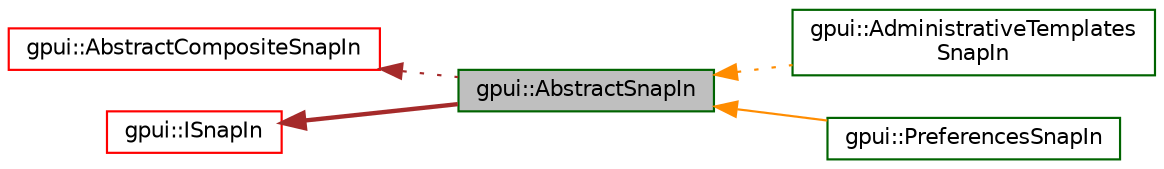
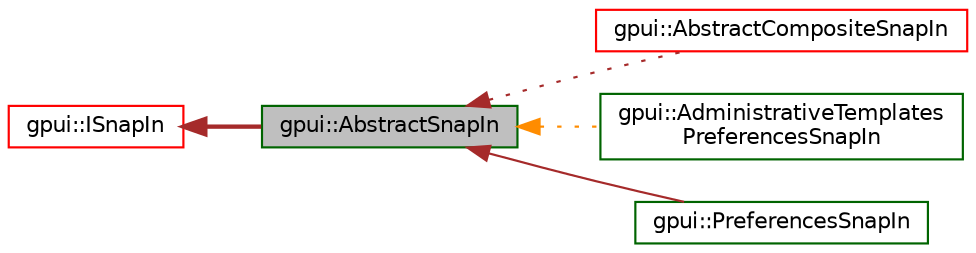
node "gpui::AdministrativeTemplates SnapIn": label "gpui::AdministrativeTemplates SnapIn" -> "gpui::AdministrativeTemplates PreferencesSnapIn"
edge "gpui::AbstractSnapIn" -> "gpui::AbstractCompositeSnapIn": reversed
edge "gpui::PreferencesSnapIn" -> "gpui::AbstractSnapIn": color darkorange -> brown
